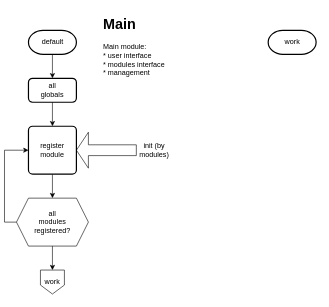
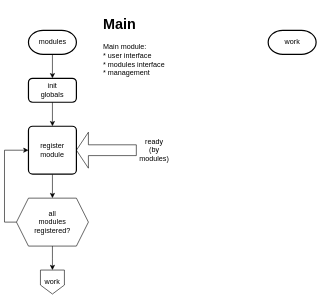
node "default": label "default" -> "modules"
node "all globals": label "all globals" -> "init globals"
node "init (by modules)": label "init (by modules)" -> "ready (by modules)"
